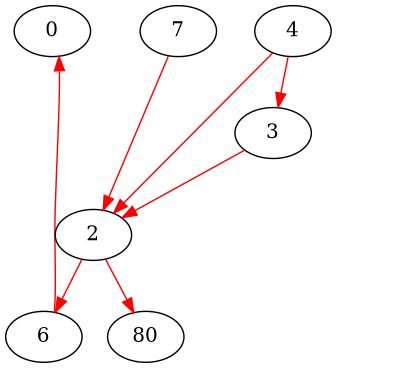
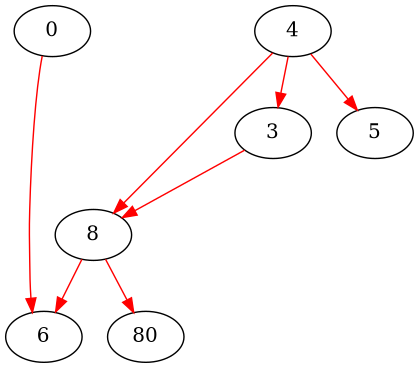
node "7": removed
node "5": added
edge "6" -> "0": reversed
node "2": label "2" -> "8"
